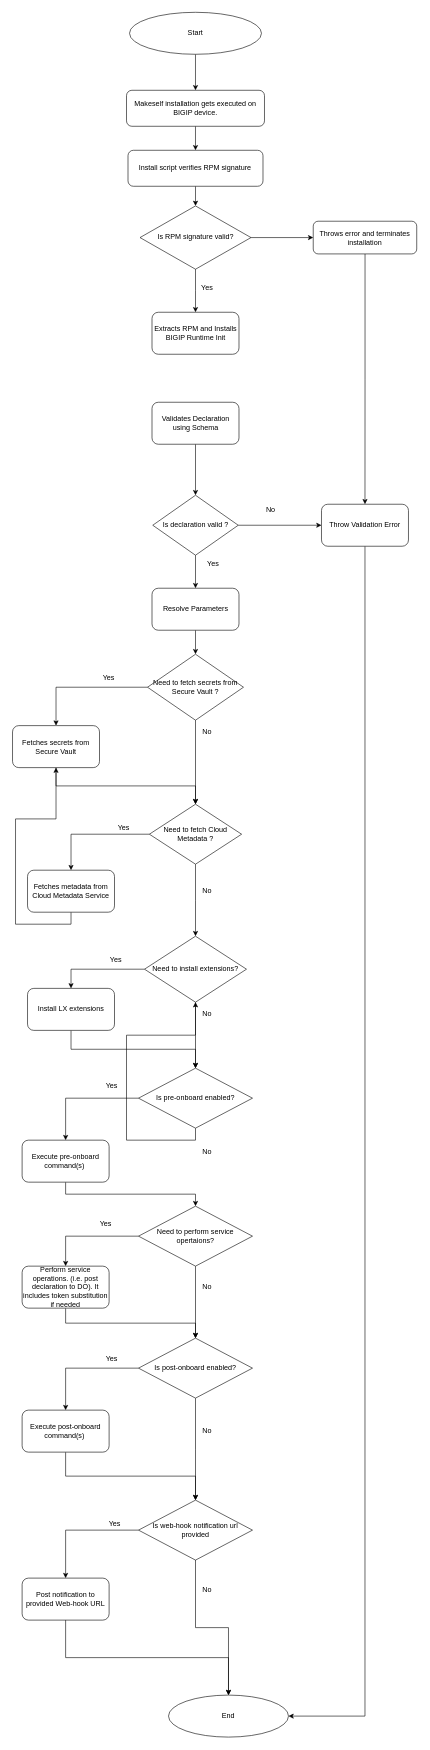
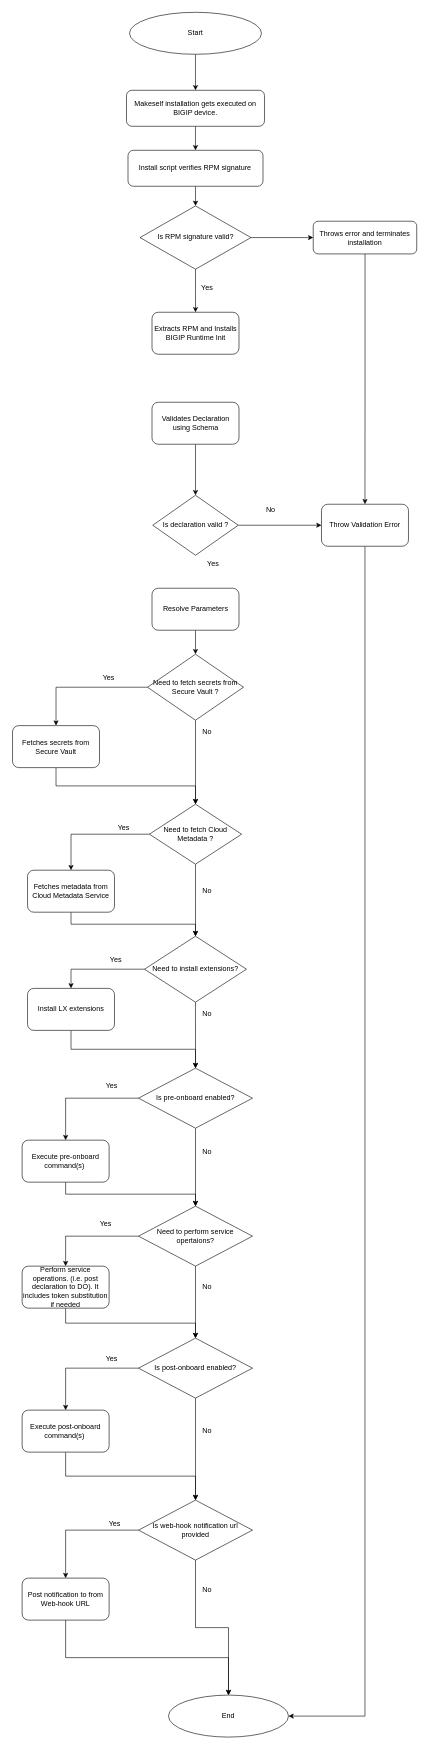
edge "Is declaration valid ?" -> "Resolve Parameters": removed
edge "Fetches metadata from Cloud Metadata Service" -> "Fetches secrets from Secure Vault": now "Fetches metadata from Cloud Metadata Service" -> "Need to install extensions?"
edge "Is pre-onboard enabled?" -> "Need to install extensions?": now "Is pre-onboard enabled?" -> "Need to perform service opertaions?"
node "Post notification to provided Web-hook URL": label "Post notification to provided Web-hook URL" -> "Post notification to from Web-hook URL"
